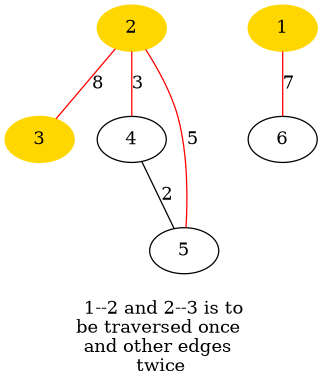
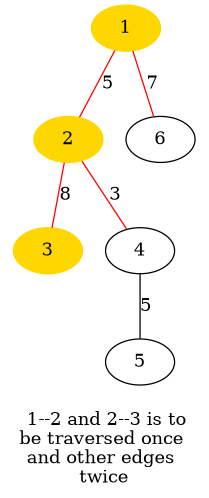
edge "2" -- "5": now "2" -- "1"
edge "4" -- "5": label "2" -> "5"
